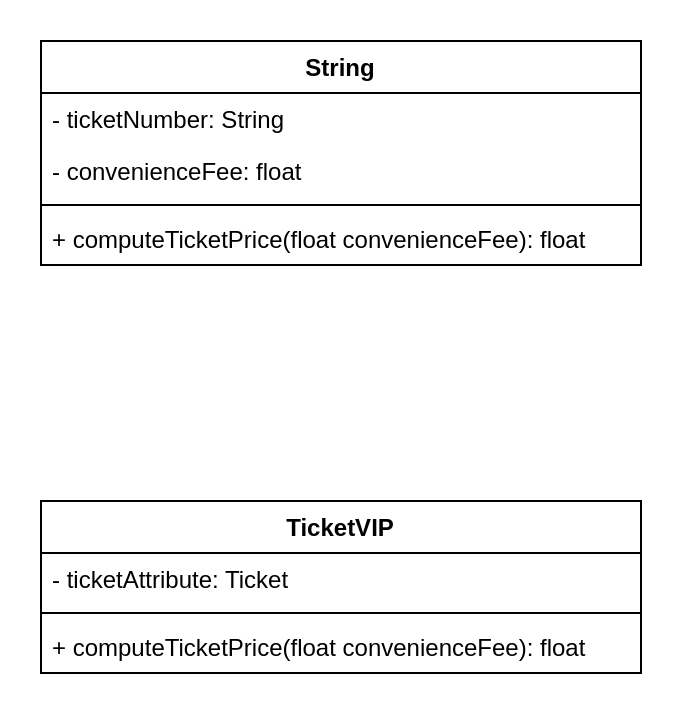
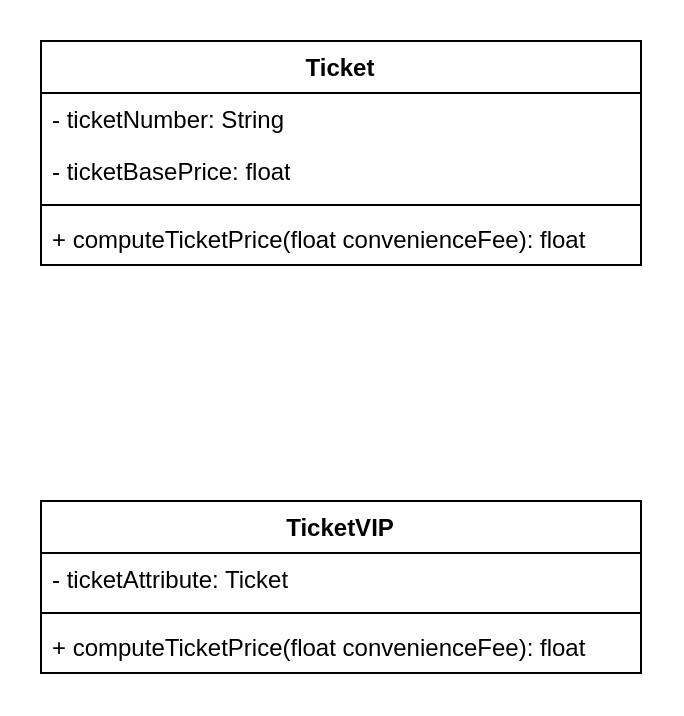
node "String": label "String" -> "Ticket"
node "- convenienceFee: float": label "- convenienceFee: float" -> "- ticketBasePrice: float"
